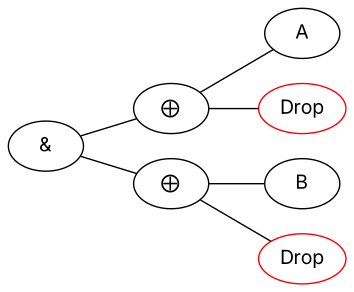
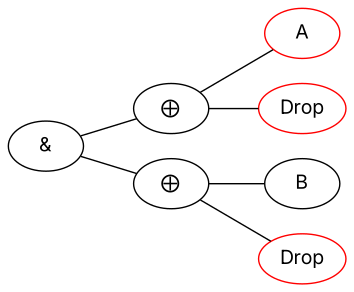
node "A": color black -> red
